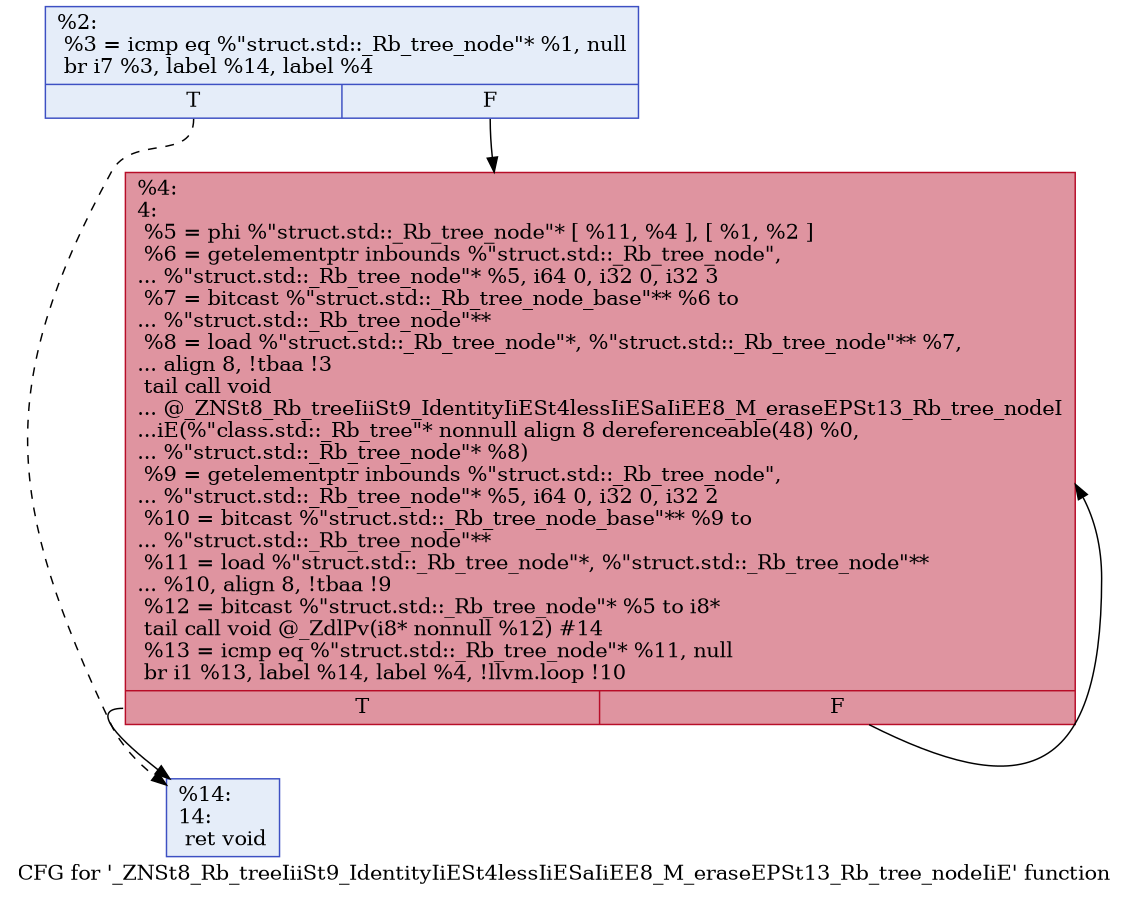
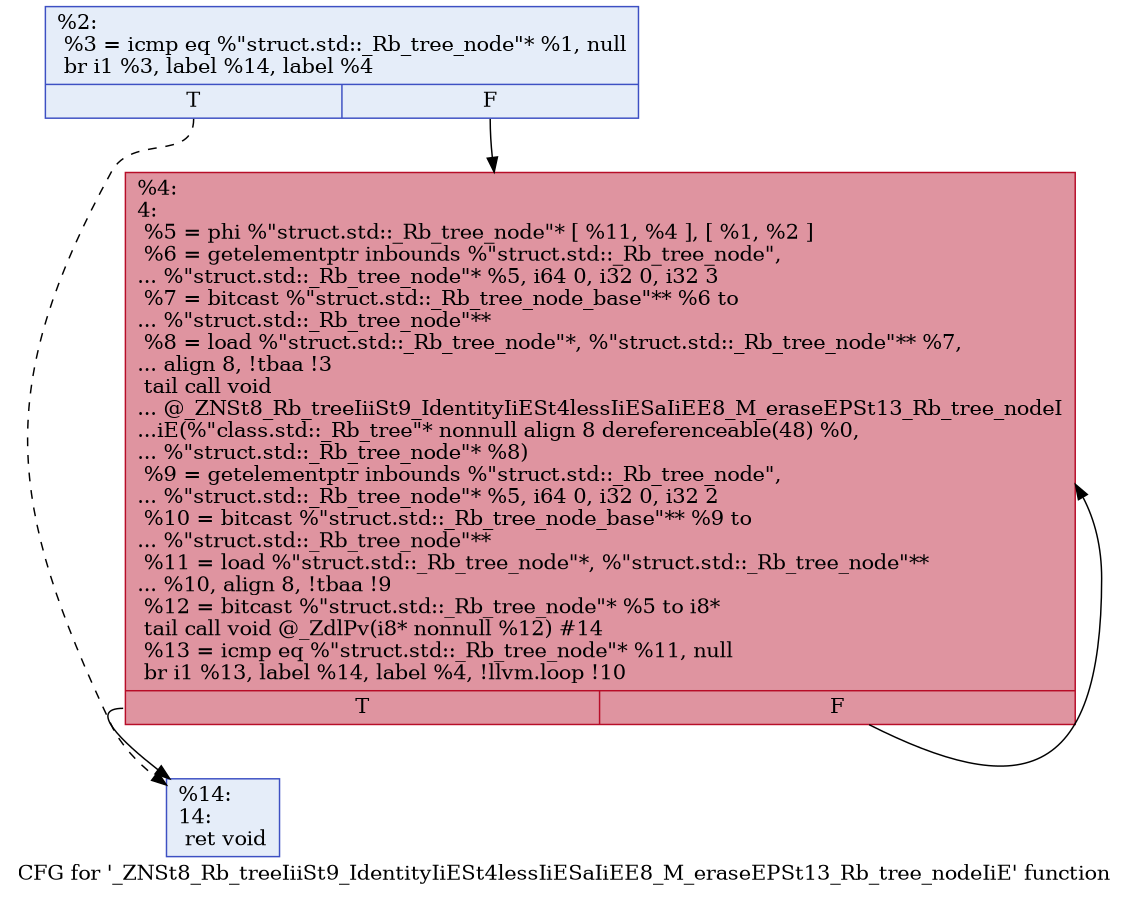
node "%2:": text "br i7 %3, label %14, label %4" -> "br i1 %3, label %14, label %4"
